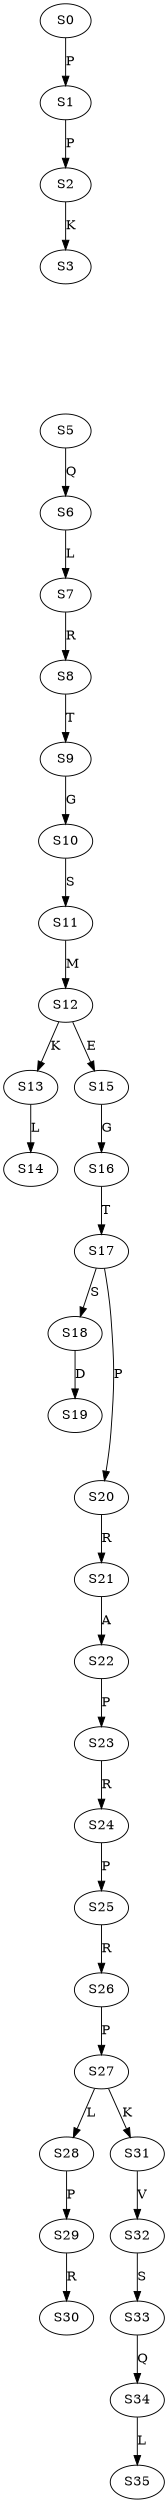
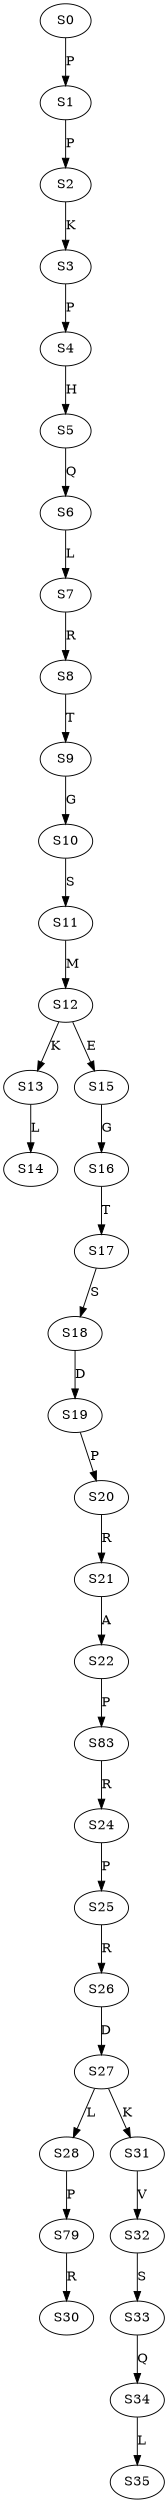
node "S4": added
edge "S17" -> "S20": now "S19" -> "S20"
node "S23": label "S23" -> "S83"
edge "S26" -> "S27": label "P" -> "D"
node "S29": label "S29" -> "S79"
